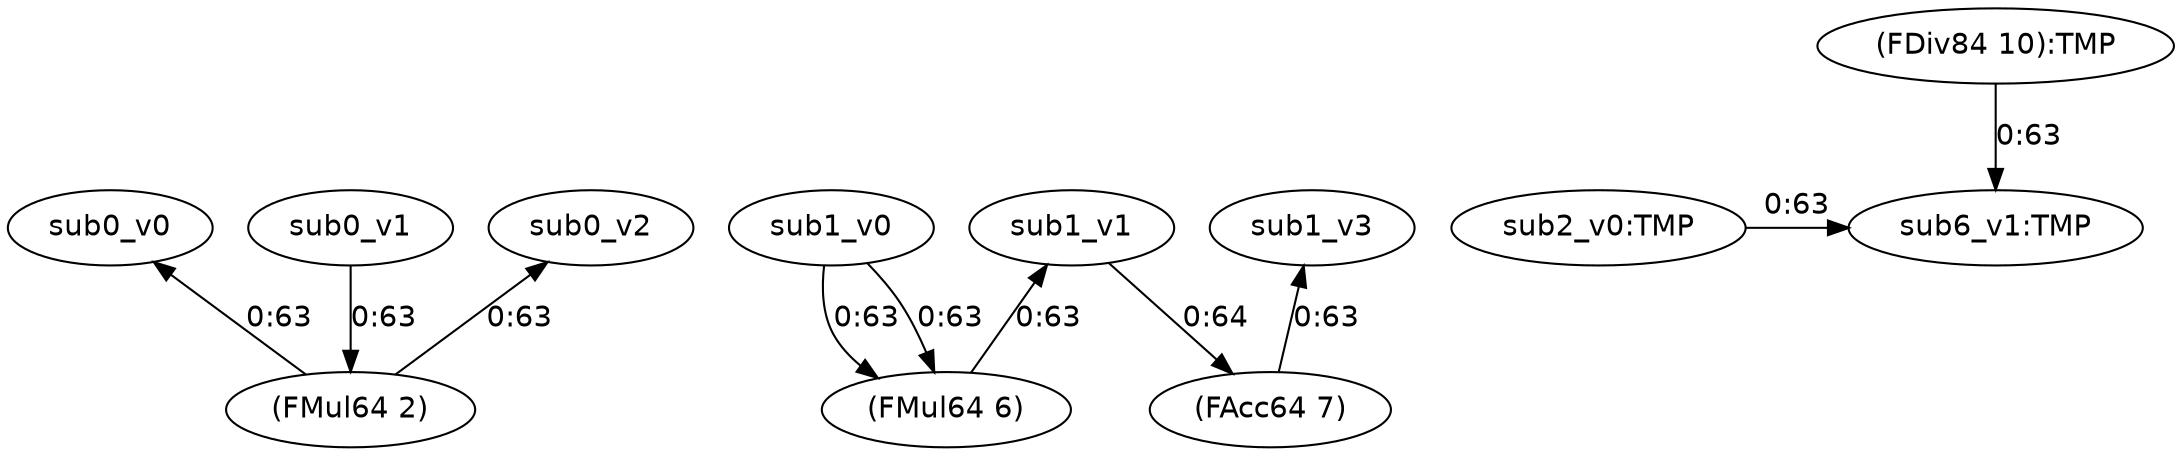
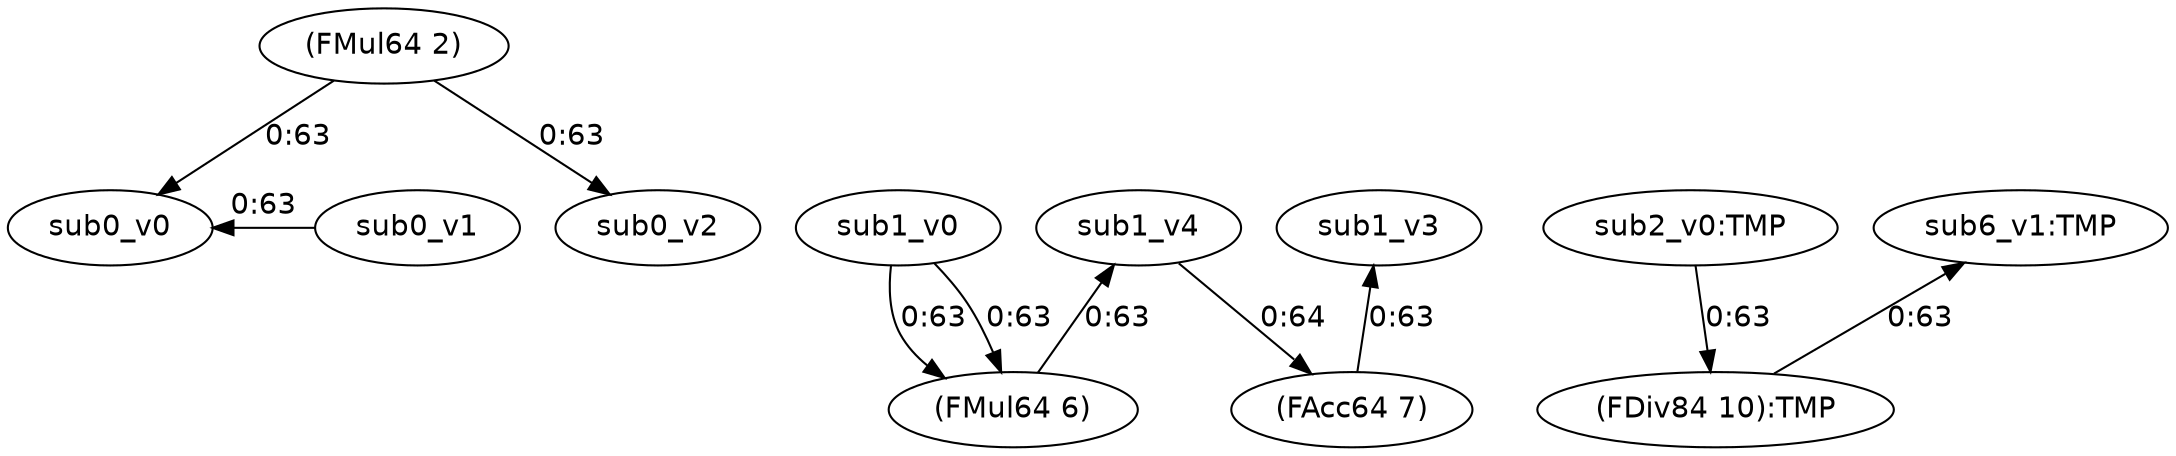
node "sub1_v1": label "sub1_v1" -> "sub1_v4"
edge "sub2_v0:TMP" -> "sub6_v1:TMP": now "sub2_v0:TMP" -> "(FDiv84 10):TMP"
edge "sub0_v1" -> "(FMul64 2)": now "sub0_v1" -> "sub0_v0"
